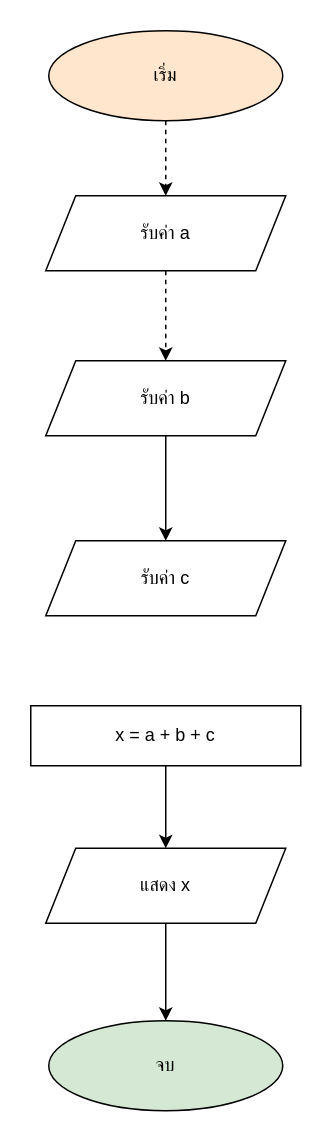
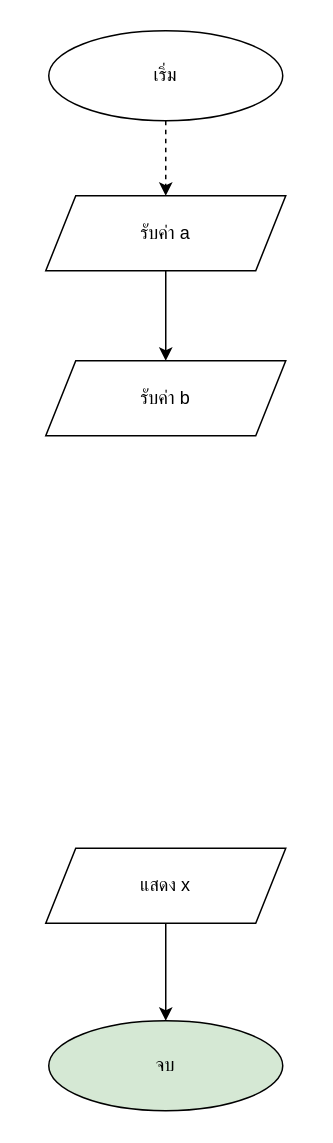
node "เริ่ม": fillcolor #ffe6cc -> #ffffff
edge "รับค่า a" -> "รับค่า b": style dashed -> solid
edge "รับค่า b" -> "รับค่า c": removed
node "รับค่า c": removed
node "x = a + b + c": removed
edge "x = a + b + c" -> "แสดง x": removed
